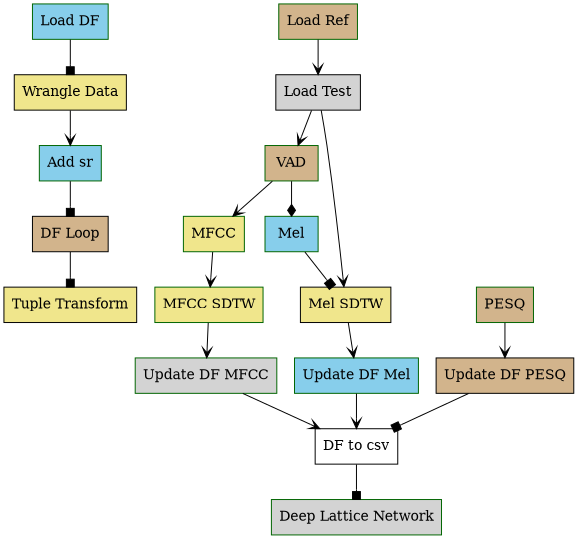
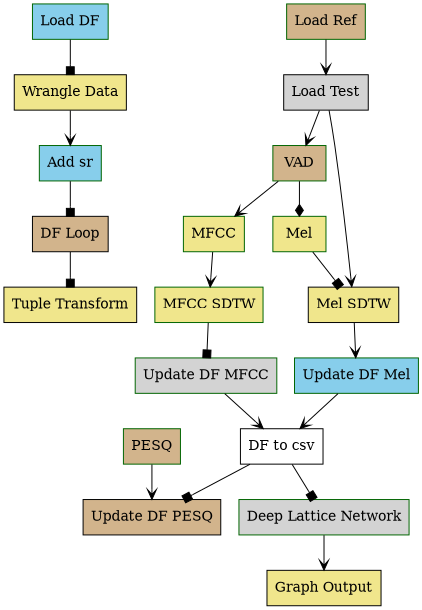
node "Mel": fillcolor skyblue -> khaki
edge "MFCC SDTW" -> "Update DF MFCC": arrowhead vee -> box
edge "Update DF PESQ" -> "DF to csv": reversed
node "Graph Output": added
